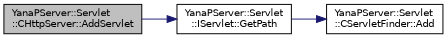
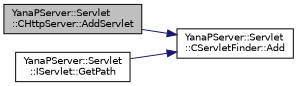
edge "YanaPServer::Servlet ::CHttpServer::AddServlet" -> "YanaPServer::Servlet ::IServlet::GetPath": now "YanaPServer::Servlet ::CHttpServer::AddServlet" -> "YanaPServer::Servlet ::CServletFinder::Add"
